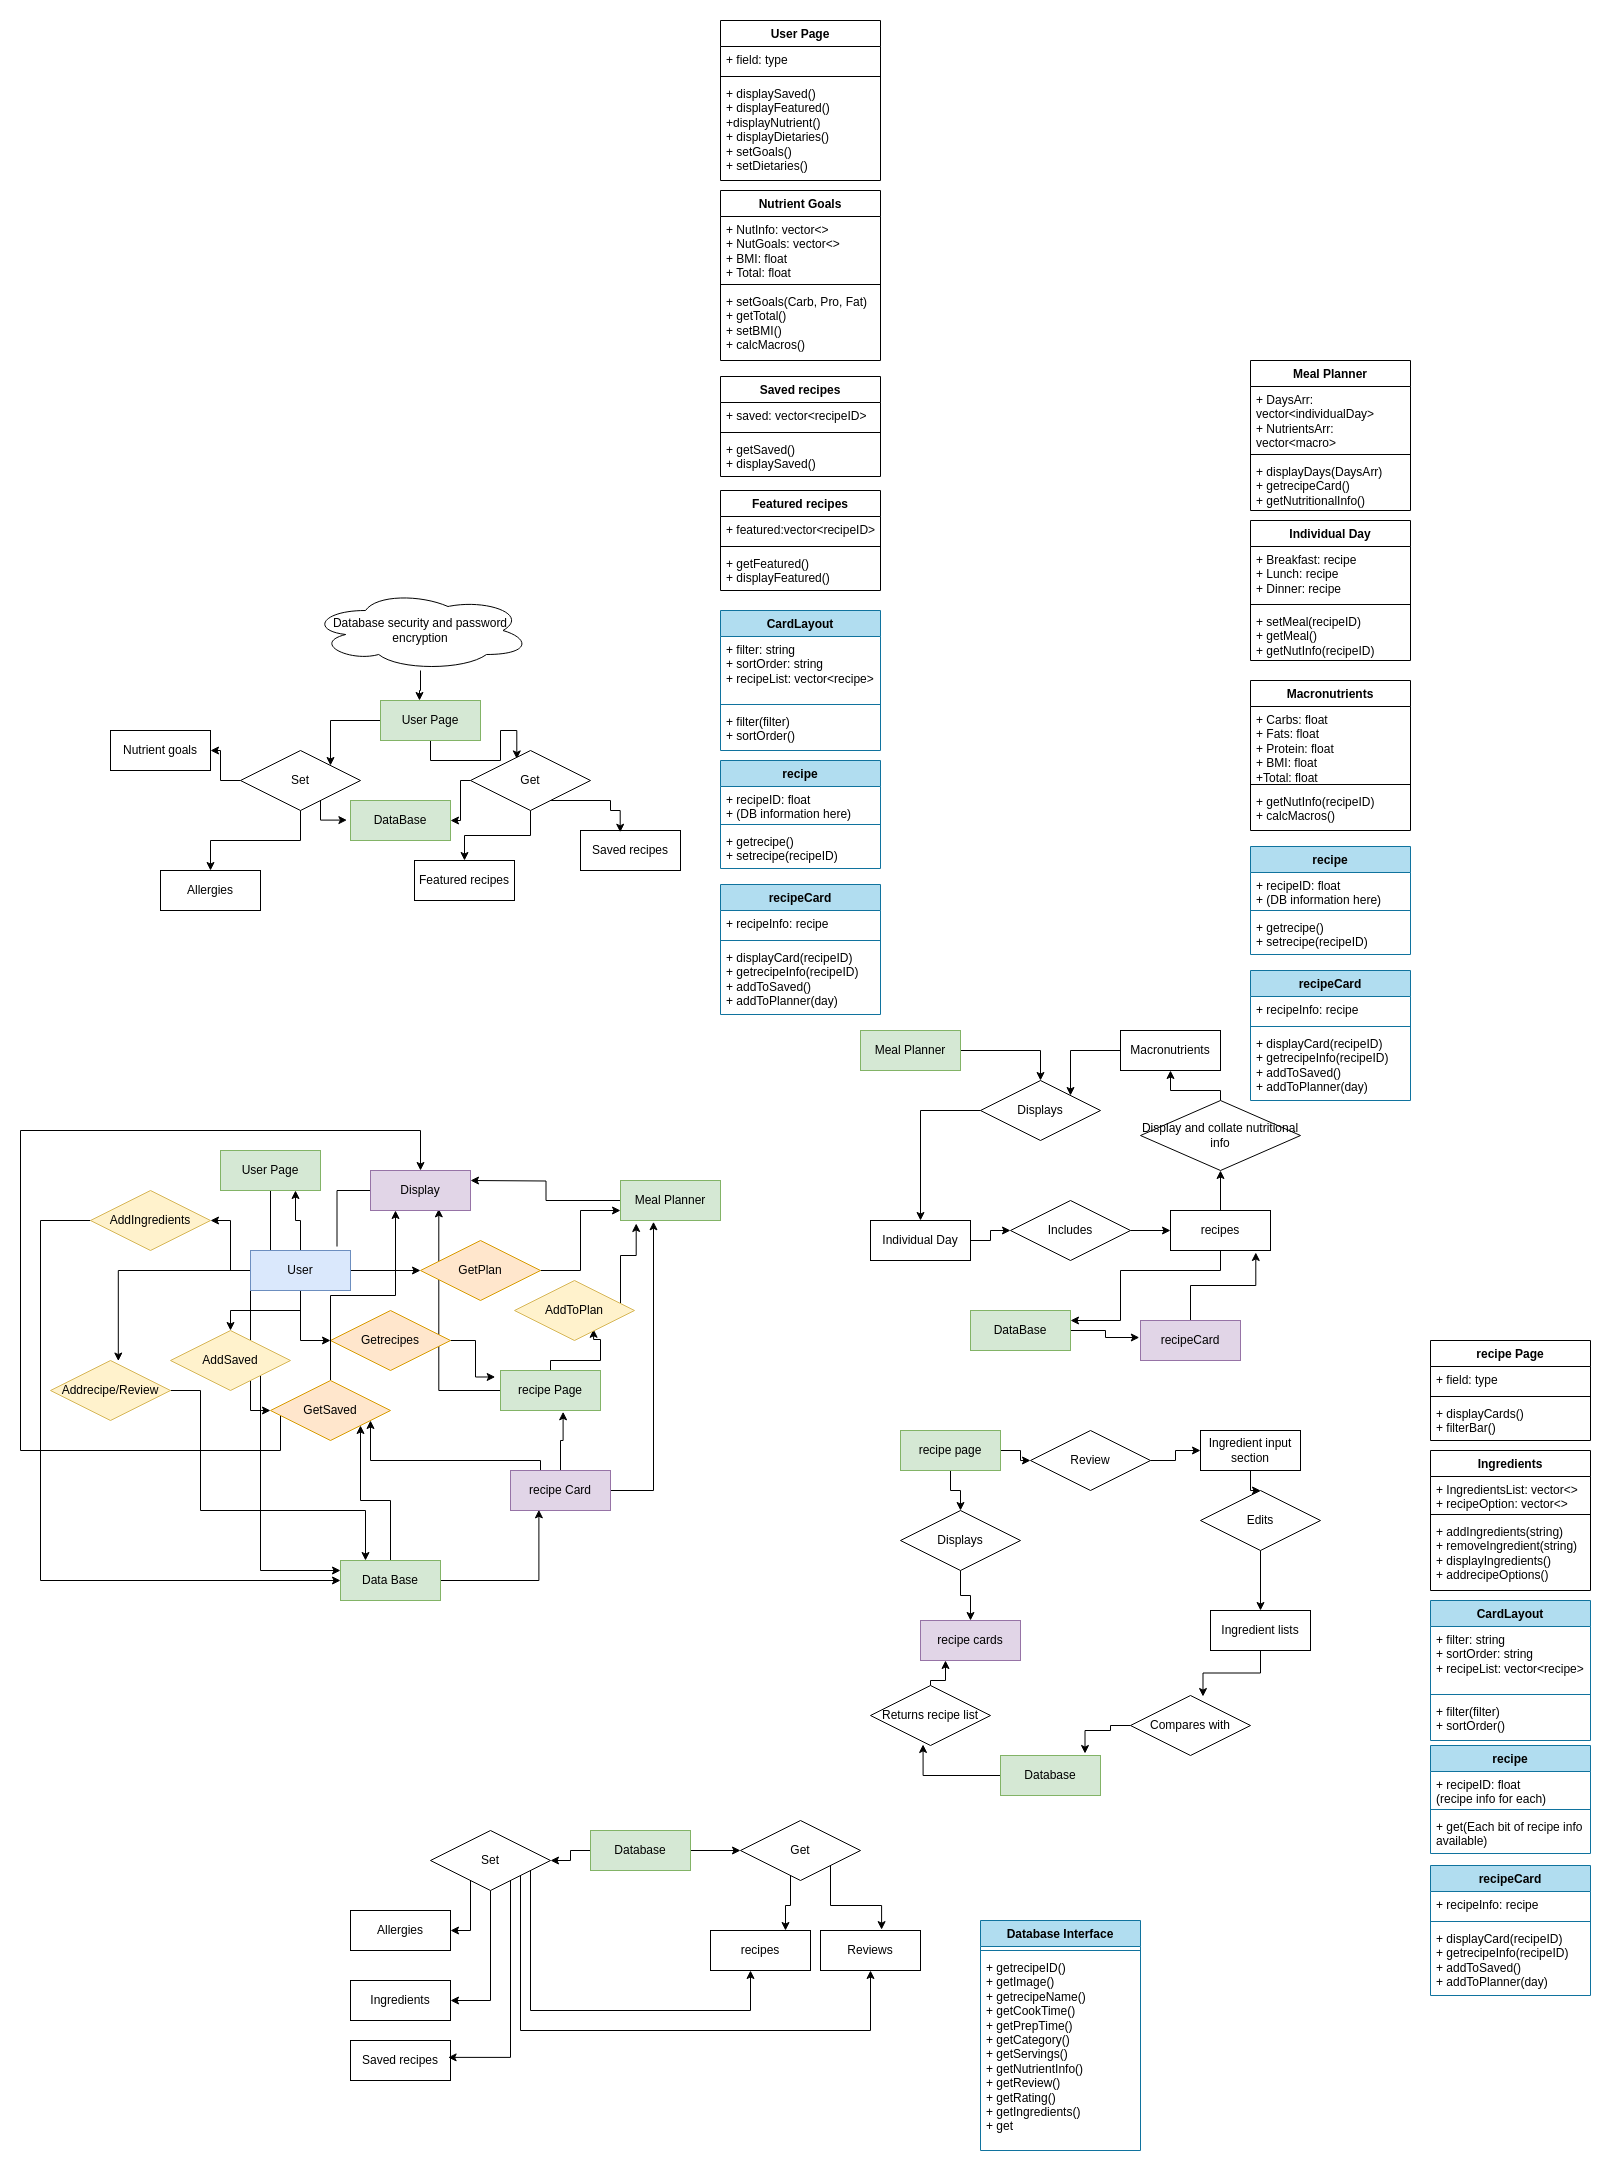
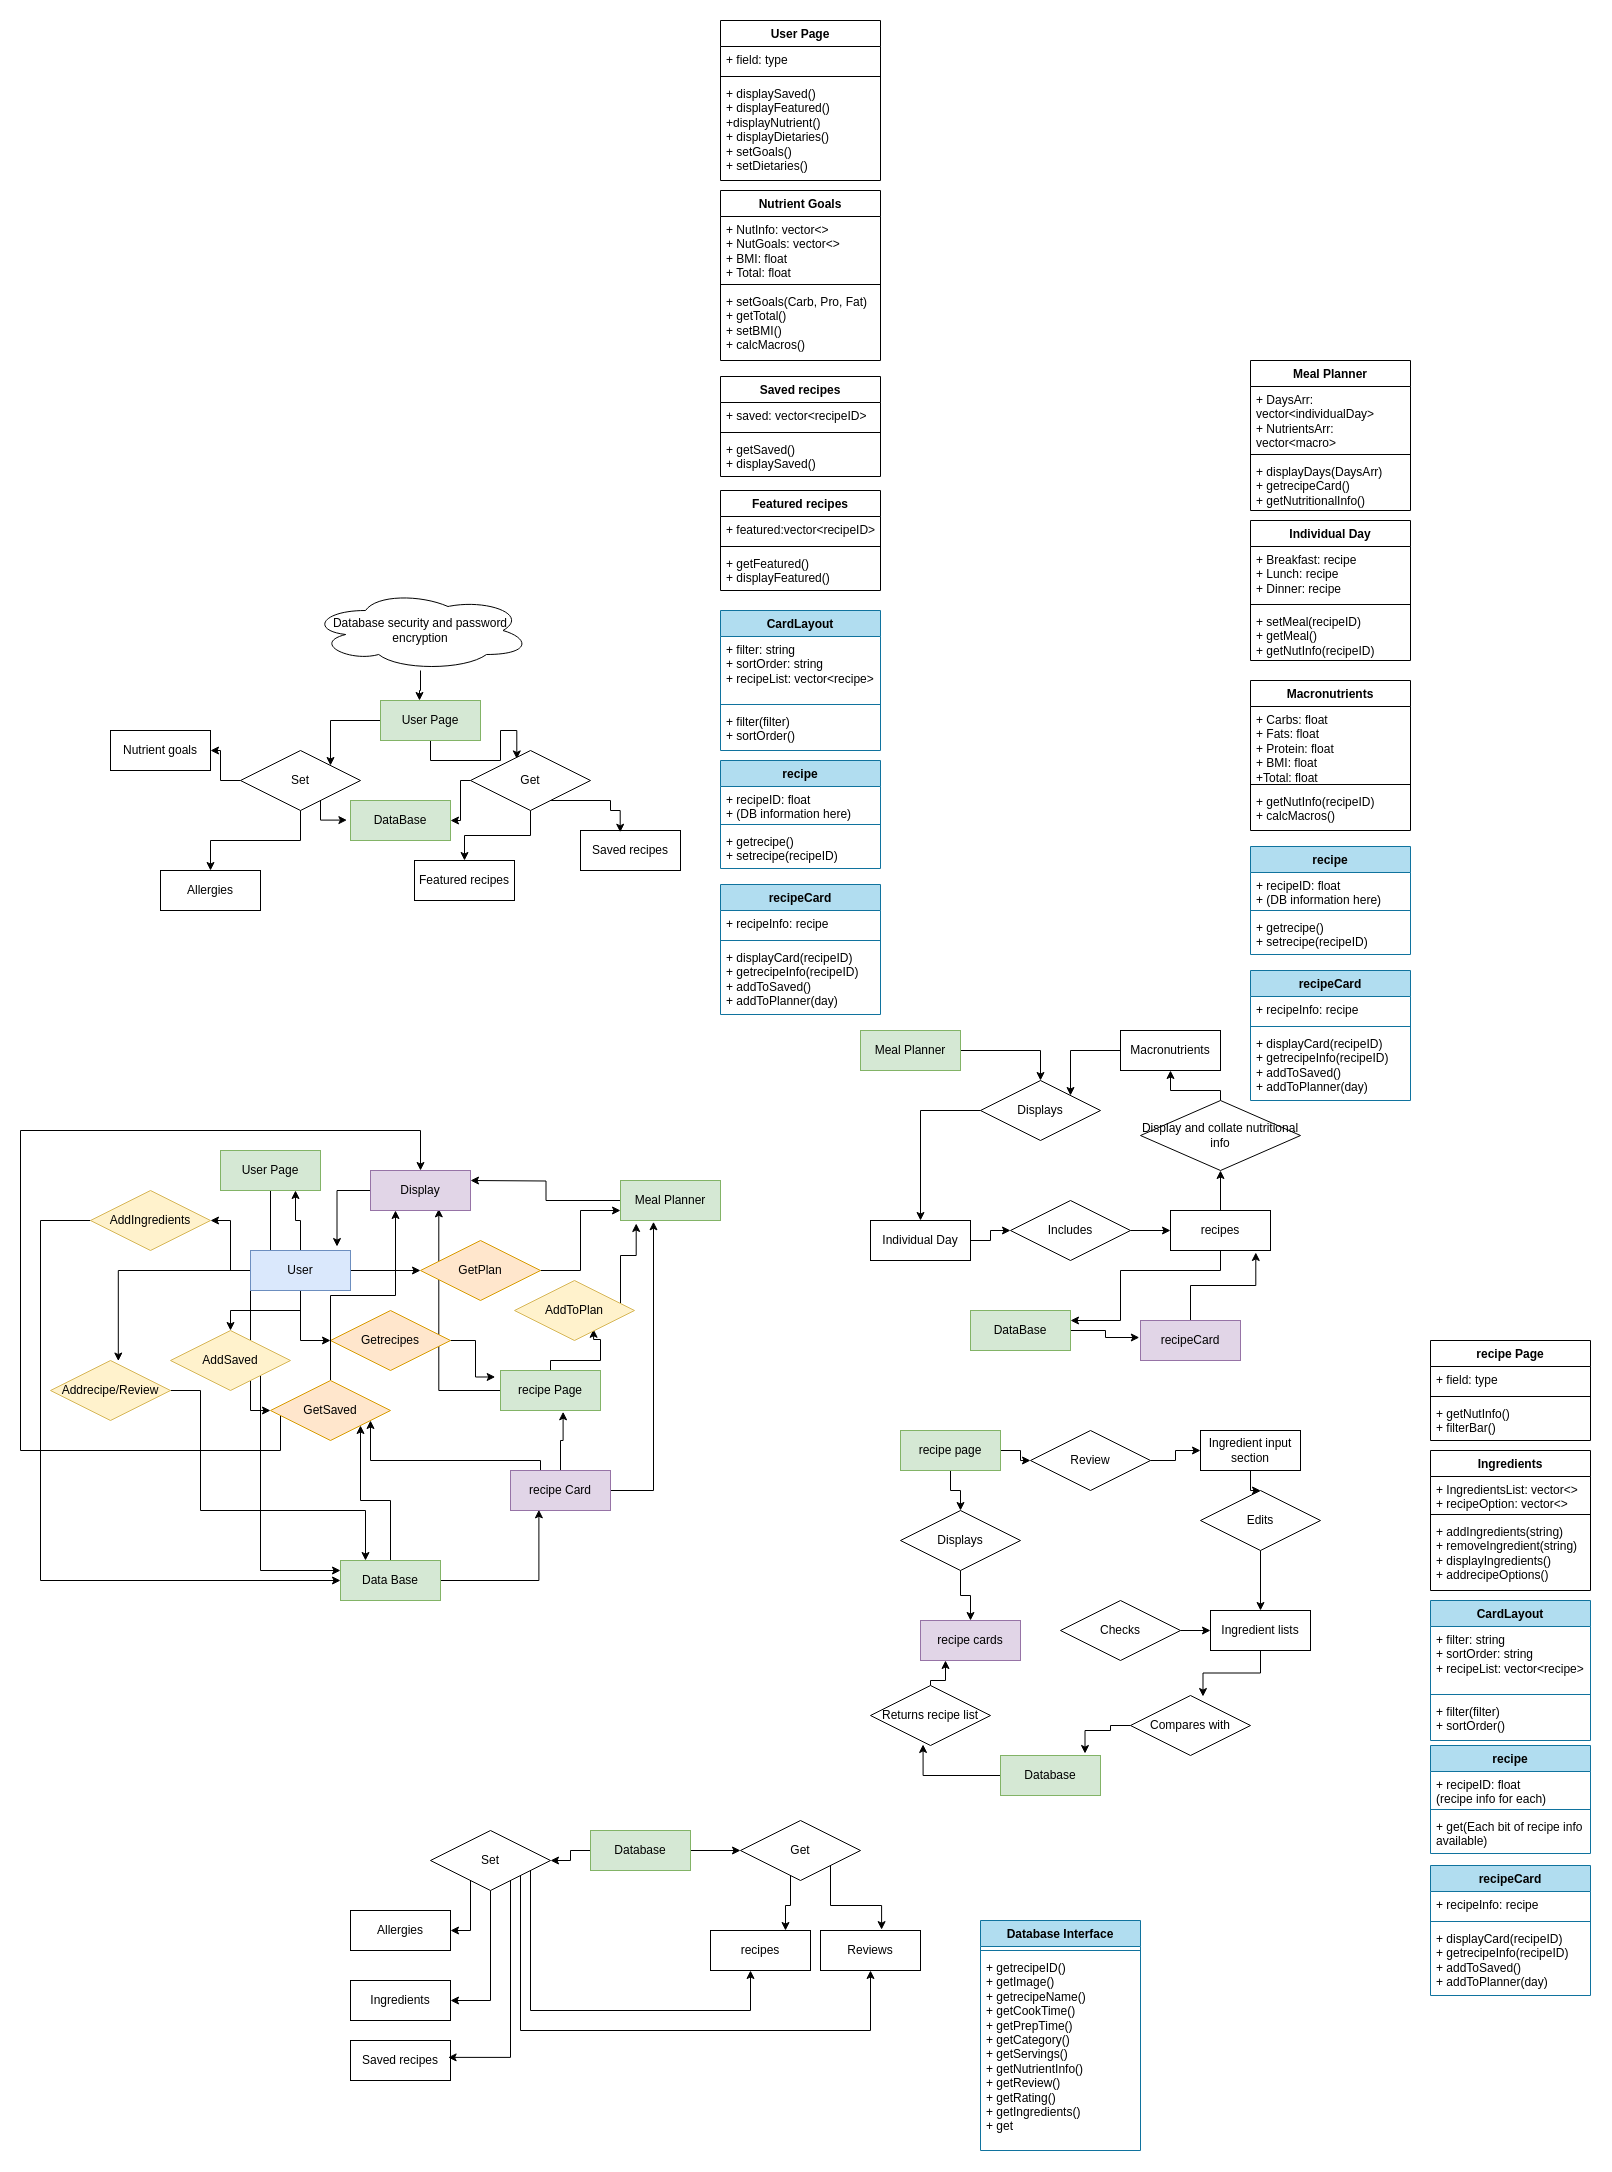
edge "Display" -- "User": arrowhead none -> classic
node "+ displayCards() + filterBar()": label "+ displayCards() + filterBar()" -> "+ getNutInfo() + filterBar()"
node "Checks": added
edge "Checks" -> "Ingredient lists": added
